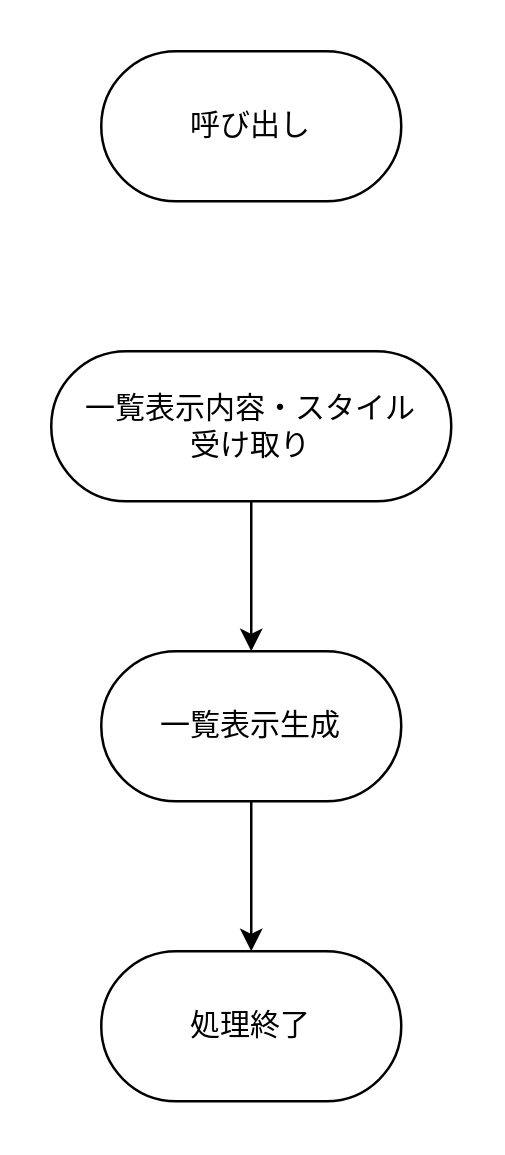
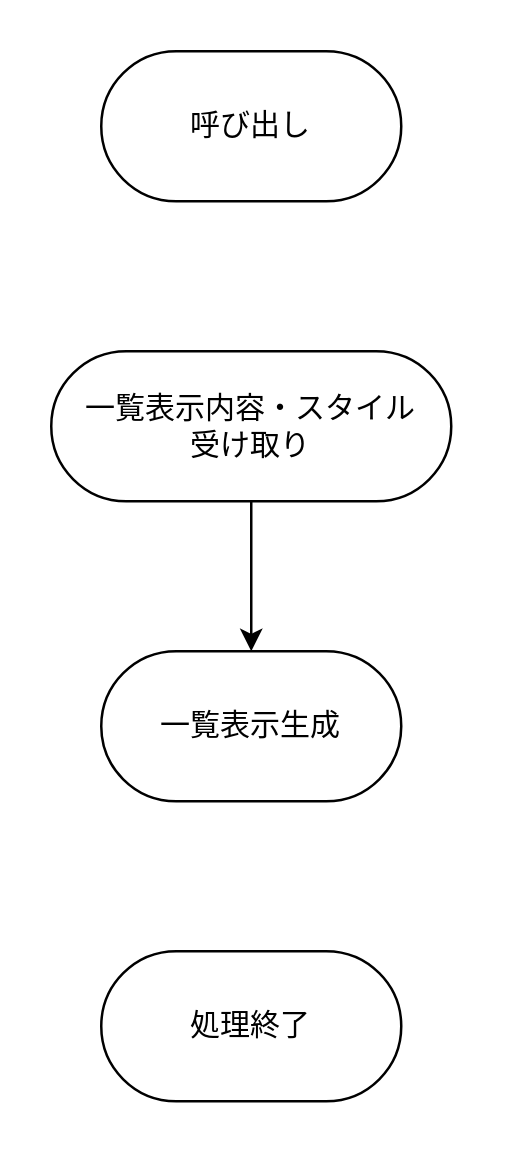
edge "一覧表示生成" -> "処理終了": removed
